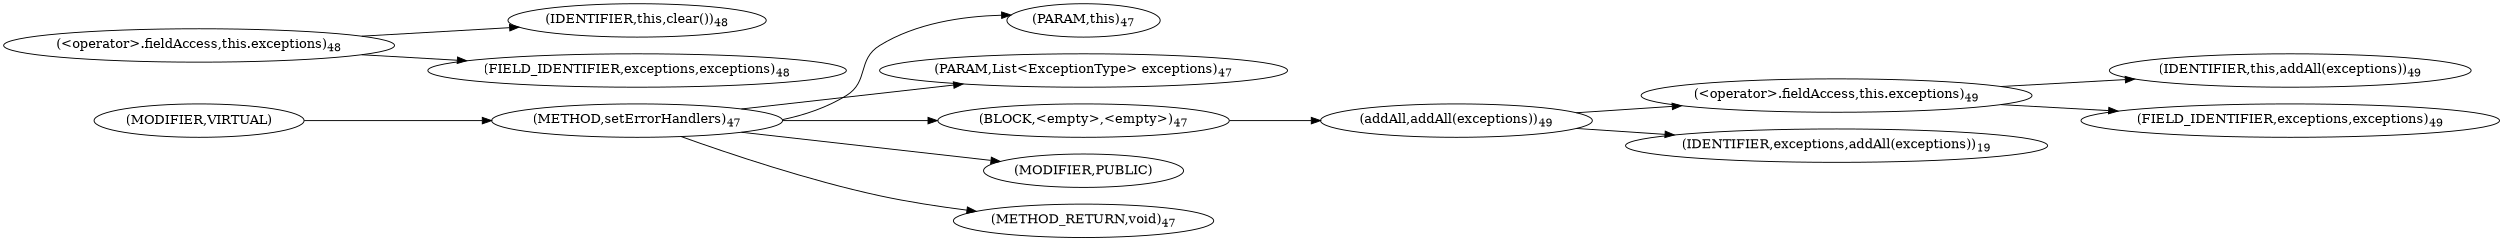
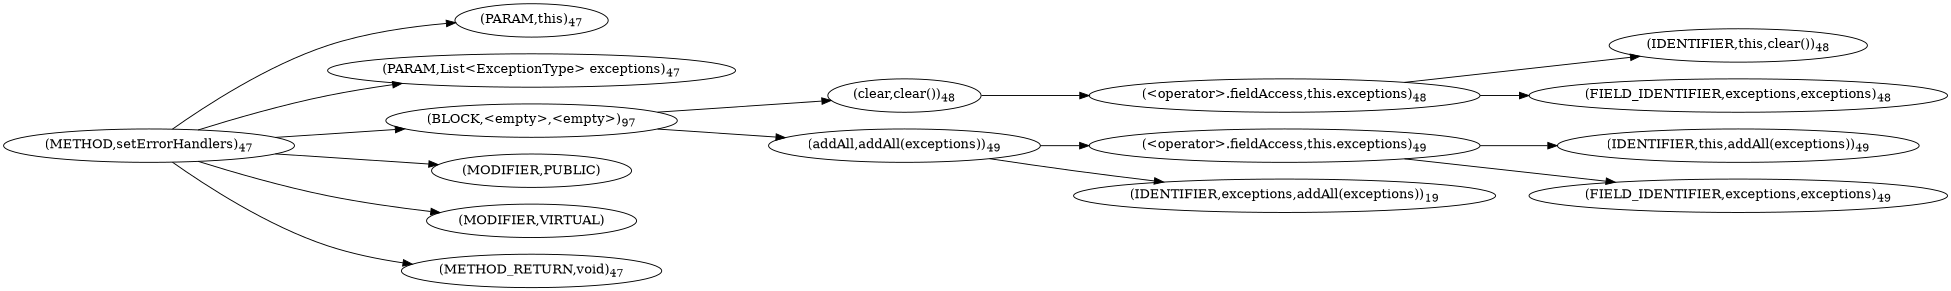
node "(clear,clear())": added
node "(BLOCK,<empty>,<empty>)": text "47" -> "97"
edge "(MODIFIER,VIRTUAL)" -> "(METHOD,setErrorHandlers)": reversed
